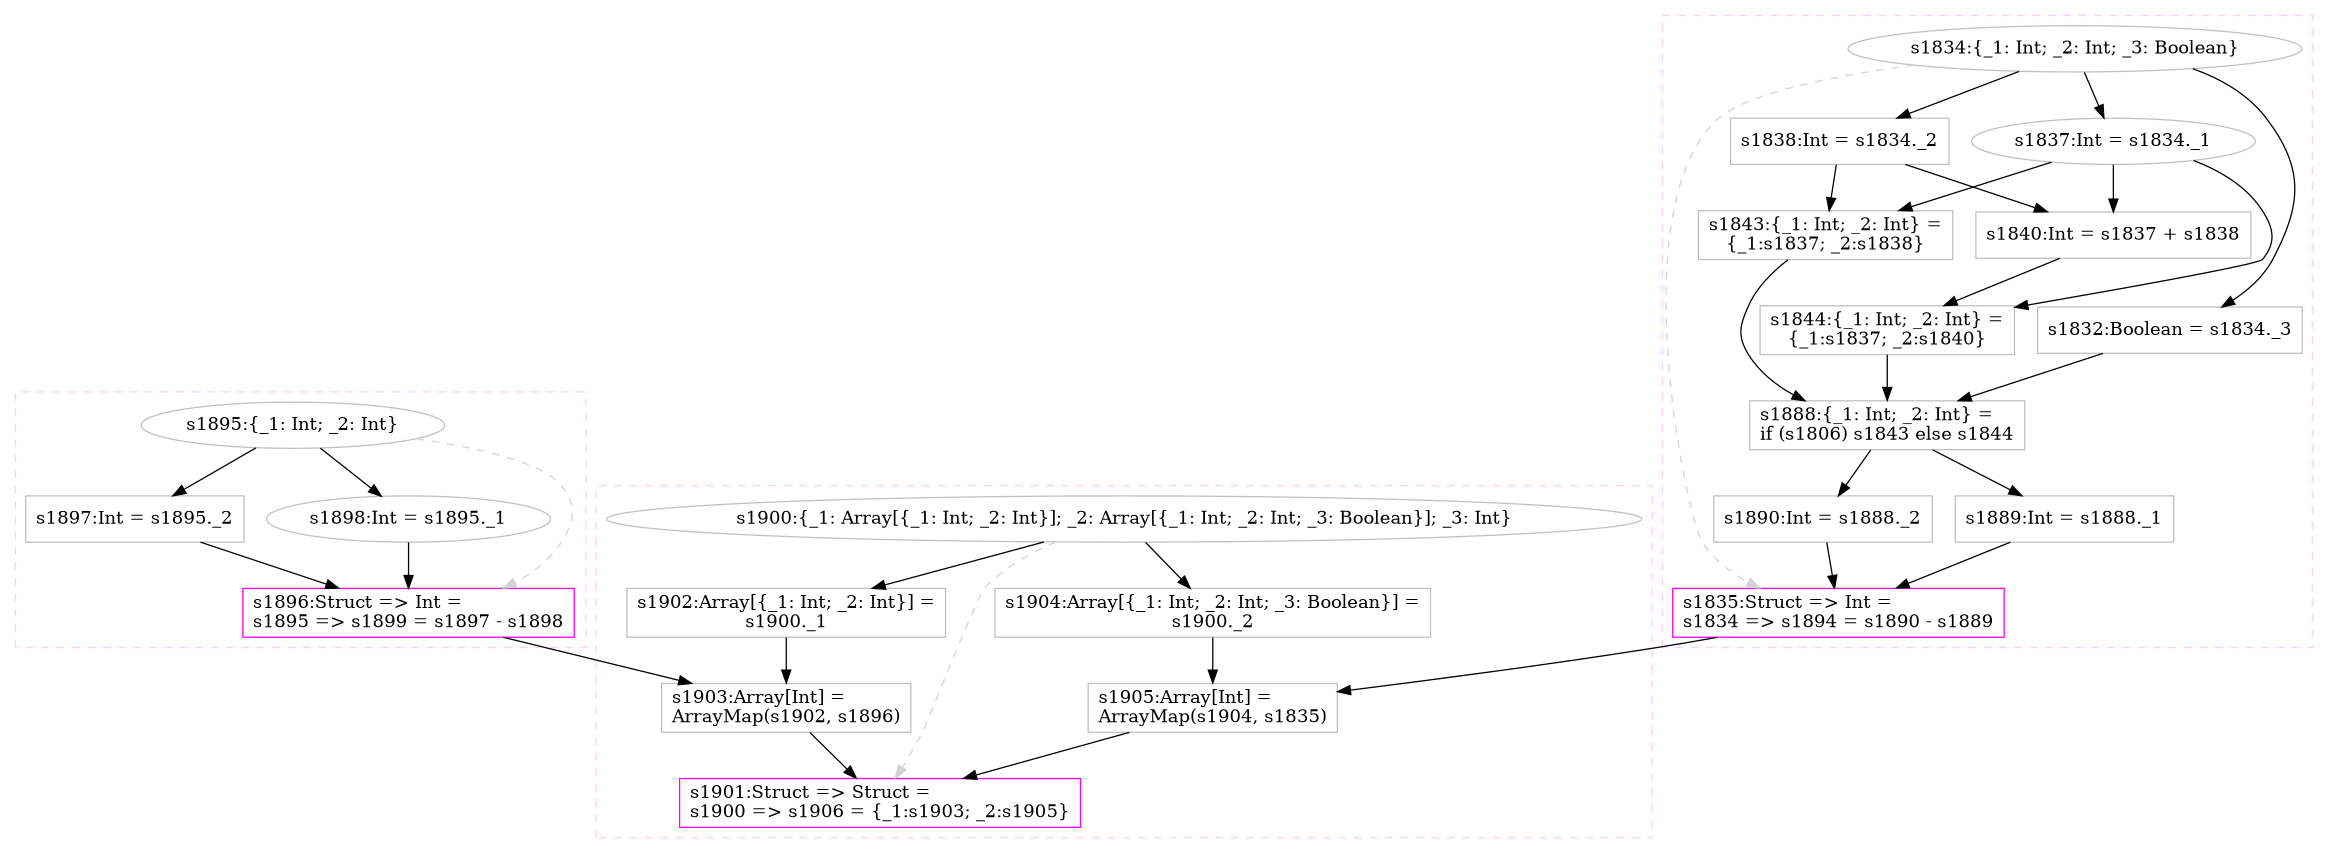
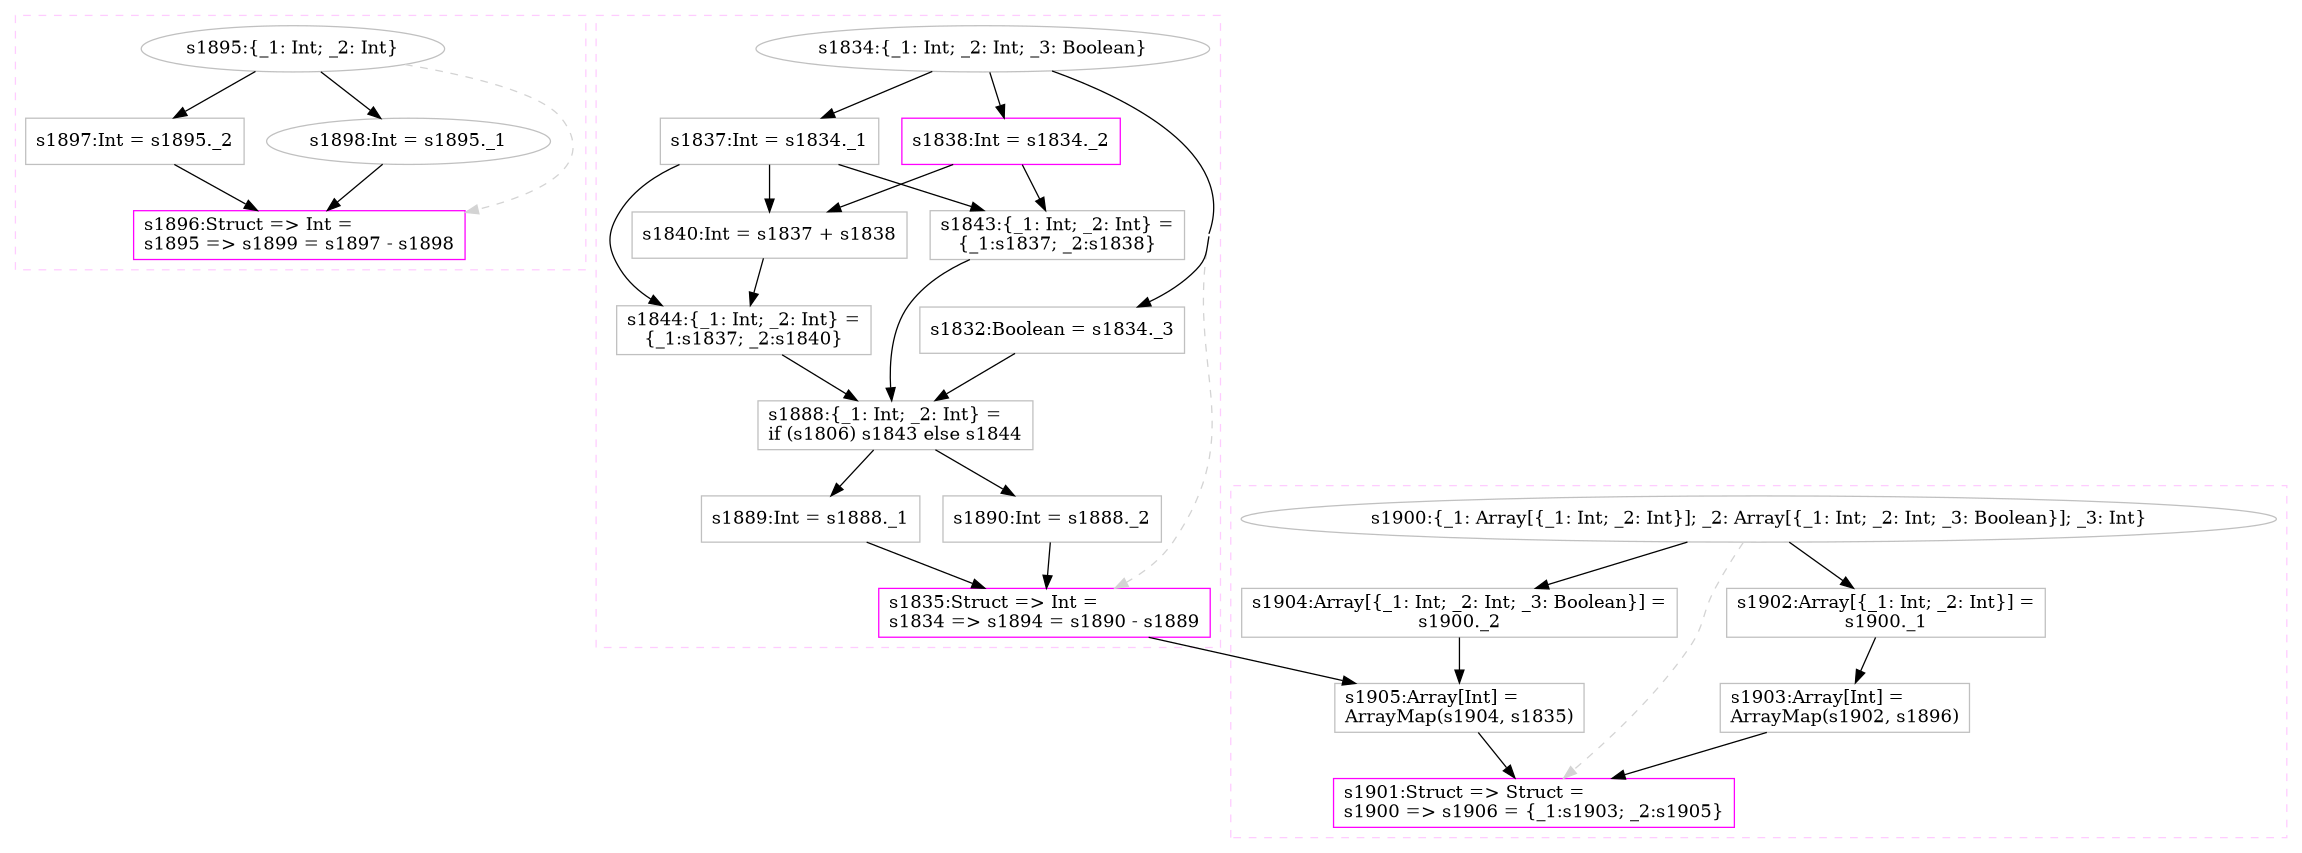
node "s1838:Int = s1834._2": color gray -> magenta
node "s1837:Int = s1834._1": shape ellipse -> box
edge "s1896:Struct => Int = s1895 => s1899 = s1897 - s1898" -> "s1903:Array[Int] = ArrayMap(s1902, s1896)": removed
